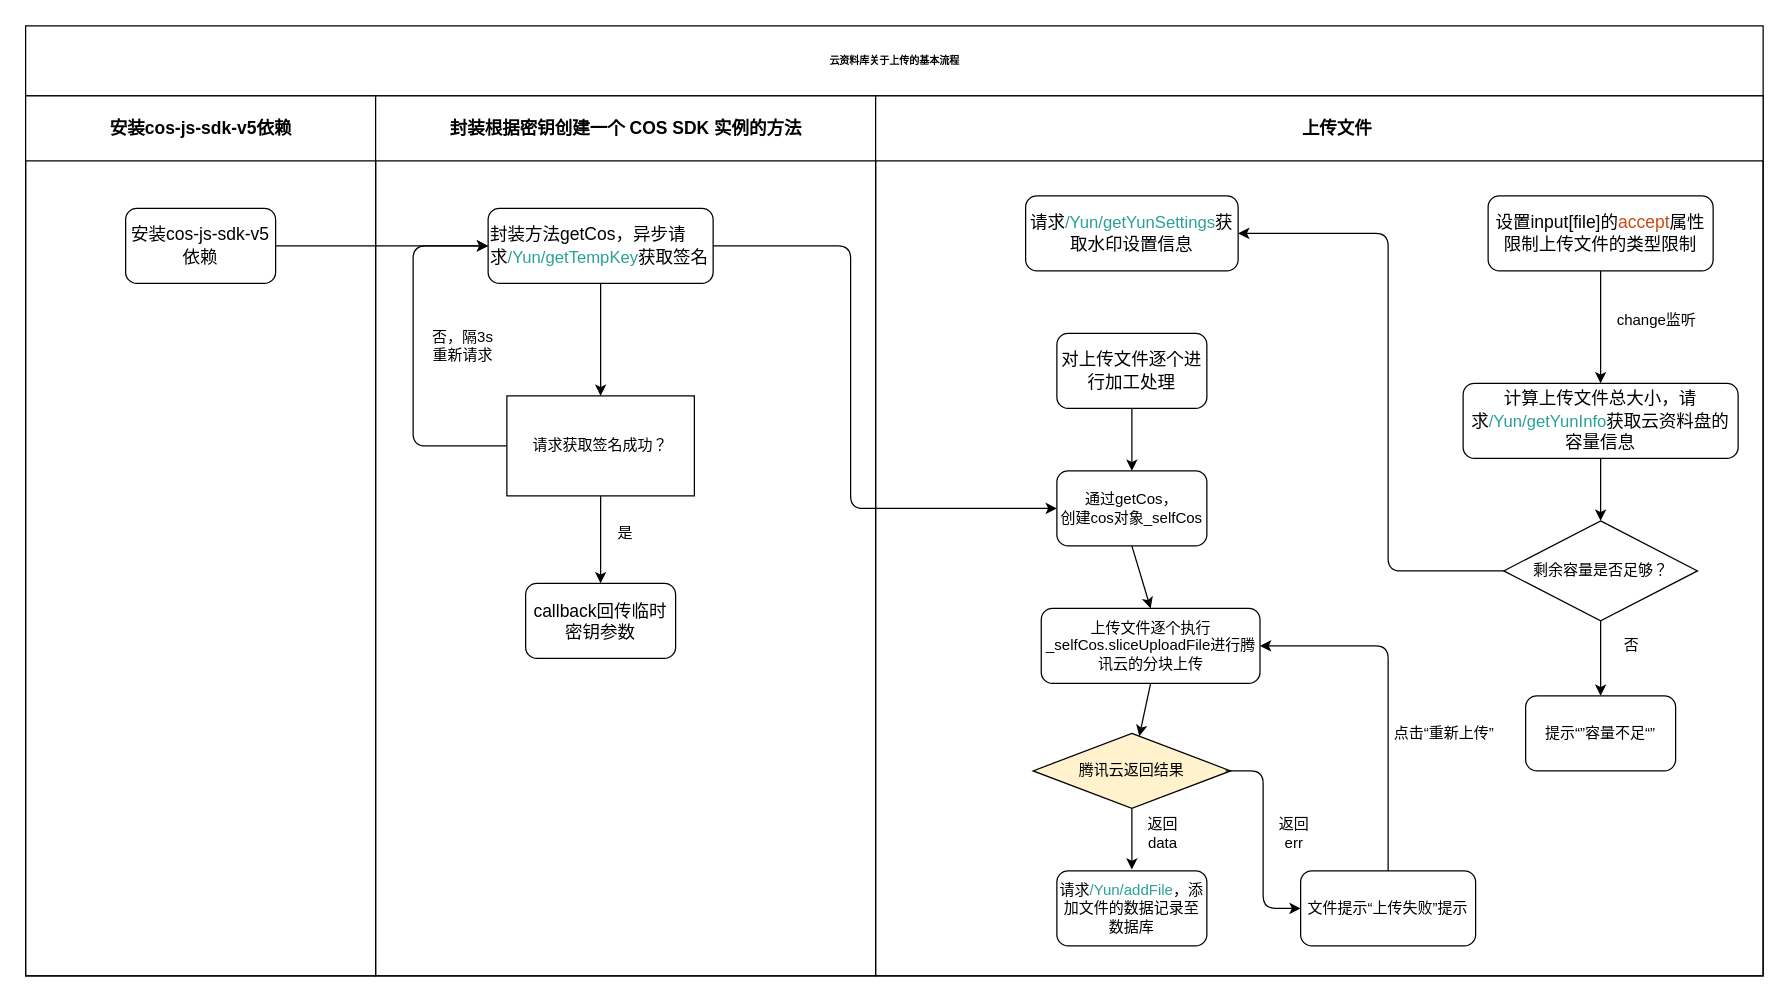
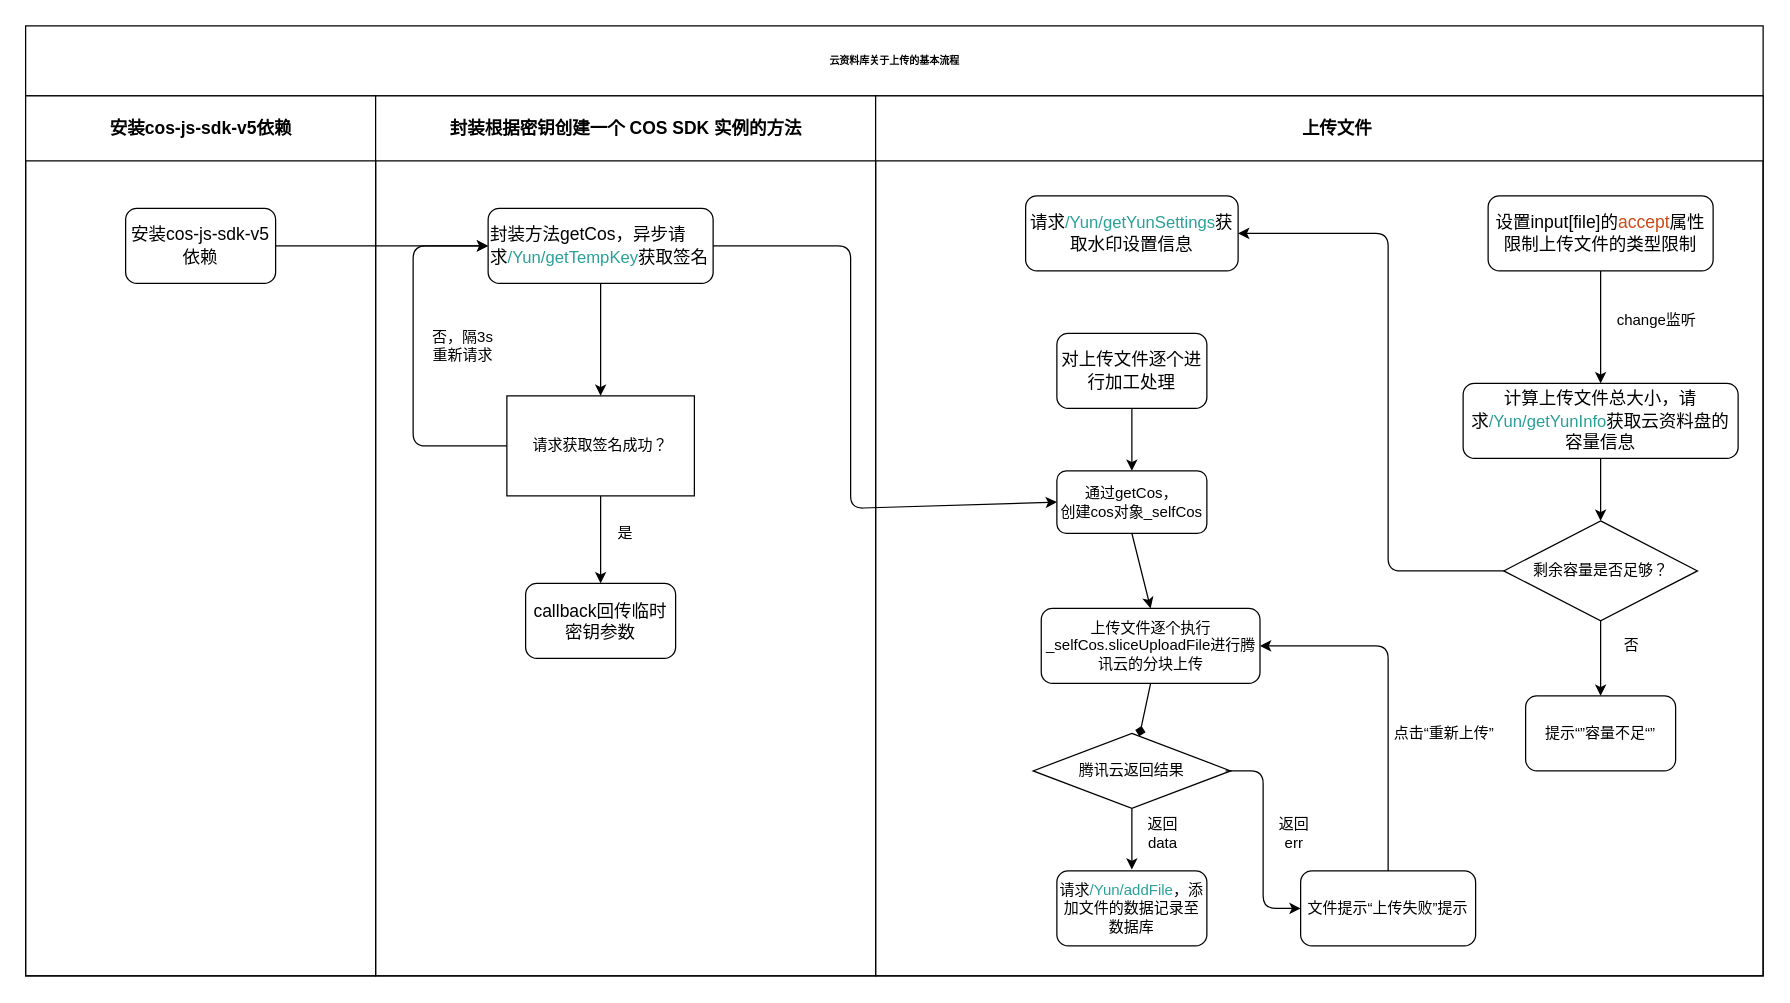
node "通过getCos， 创建cos对象_selfCos": size 150x75 -> 150x63
edge "上传文件逐个执行_selfCos.sliceUploadFile进行腾讯云的分块上传" -> "腾讯云返回结果": arrowhead classic -> diamond
node "腾讯云返回结果": fillcolor #fff2cc -> #ffffff
